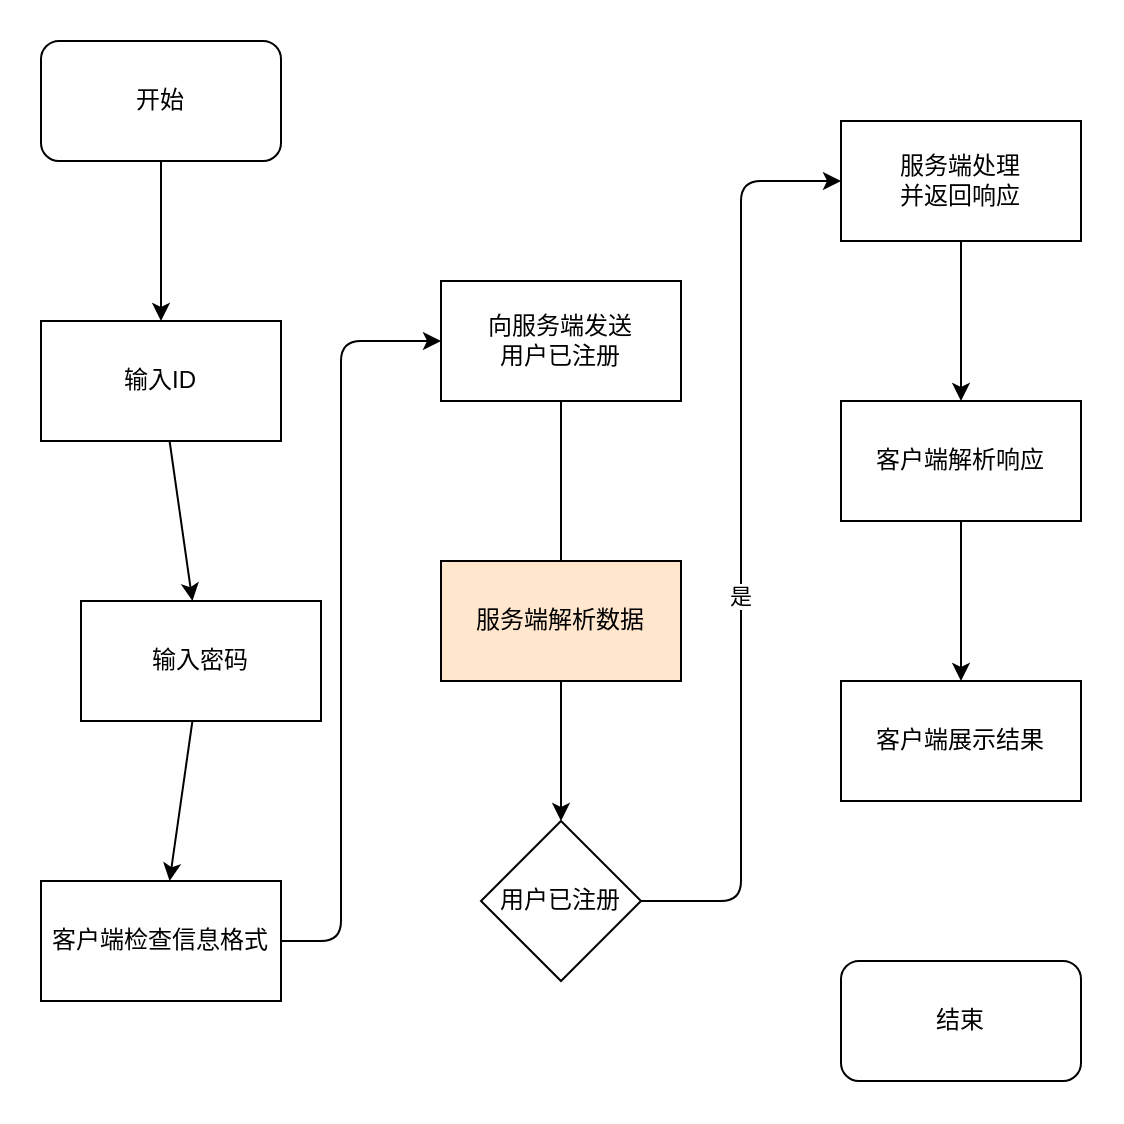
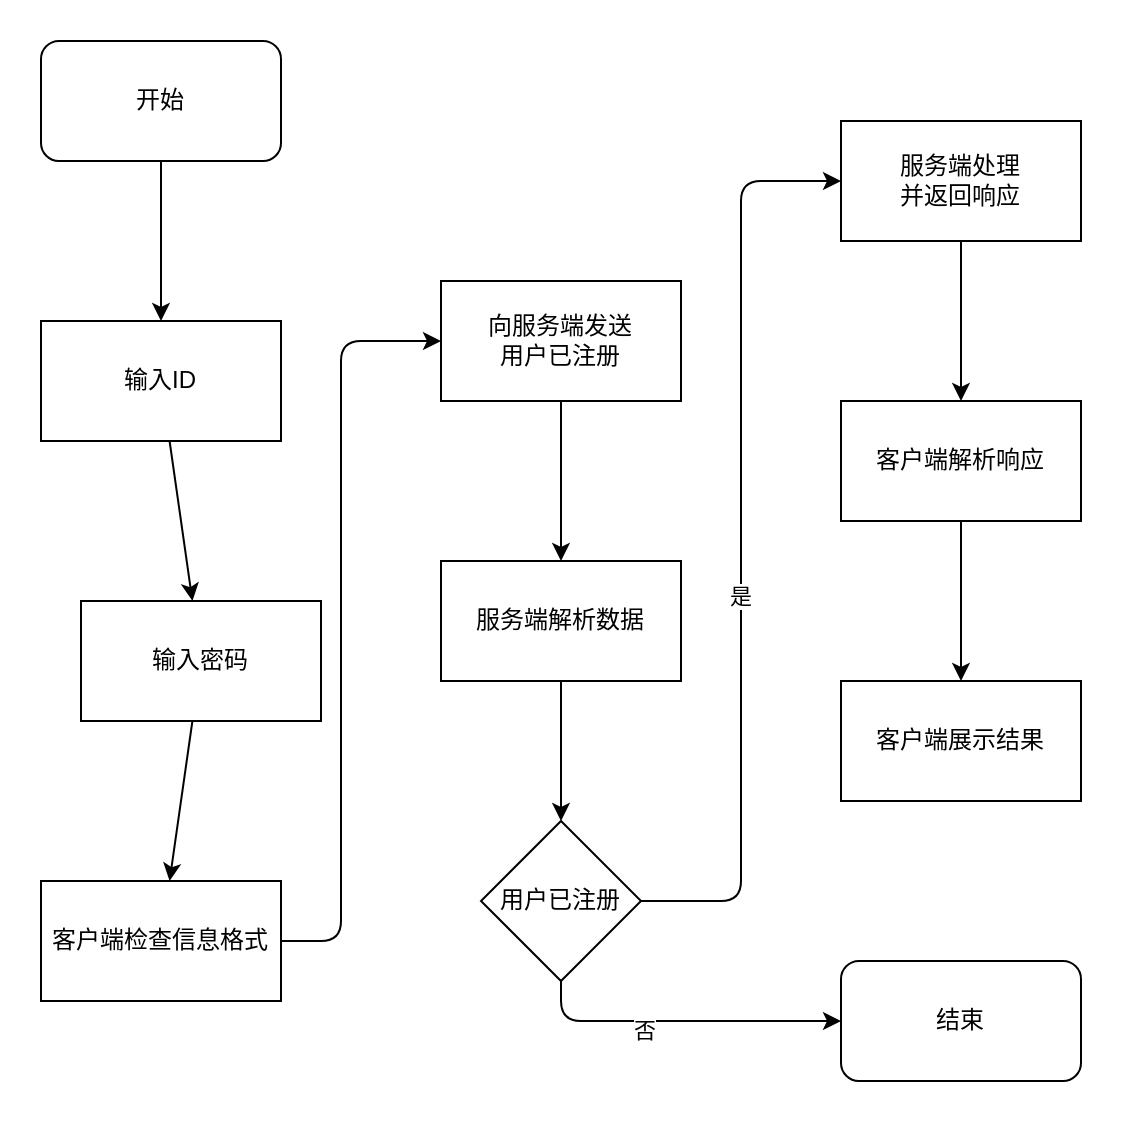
edge "向服务端发送 用户已注册" -- "服务端解析数据": arrowhead none -> classic
node "服务端解析数据": fillcolor #ffe6cc -> #ffffff
edge "用户已注册" -> "结束": added, label "否"
